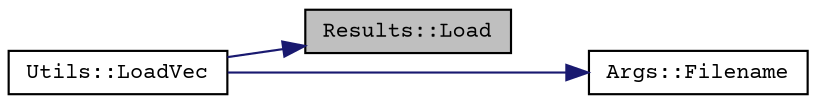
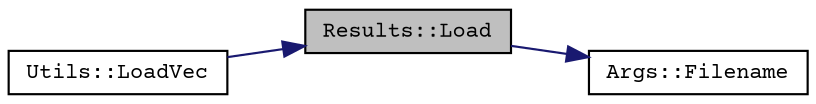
edge "Utils::LoadVec" -> "Args::Filename": now "Results::Load" -> "Args::Filename"
